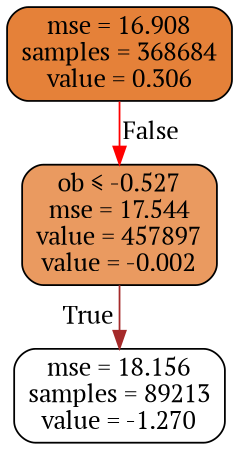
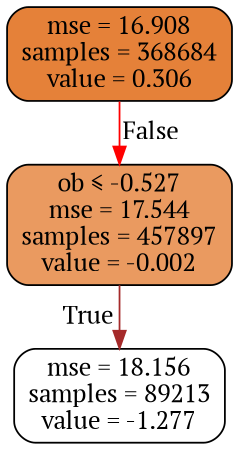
node "ob ≤ -0.527": text "value = 457897" -> "samples = 457897"
node "mse = 18.156": text "value = -1.270" -> "value = -1.277"
